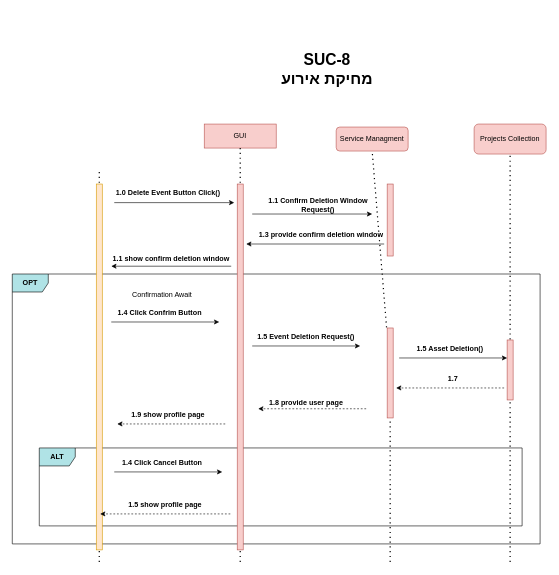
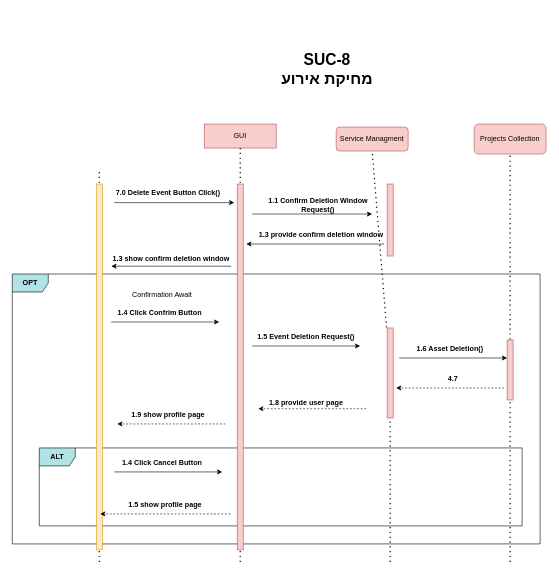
node "1.0 Delete Event Button Click()": label "1.0 Delete Event Button Click()" -> "7.0 Delete Event Button Click()"
node "1.1 show confirm deletion window": label "1.1 show confirm deletion window" -> "1.3 show confirm deletion window"
node "1.5 Asset Deletion()": label "1.5 Asset Deletion()" -> "1.6 Asset Deletion()"
node "1.7": label "1.7" -> "4.7"
